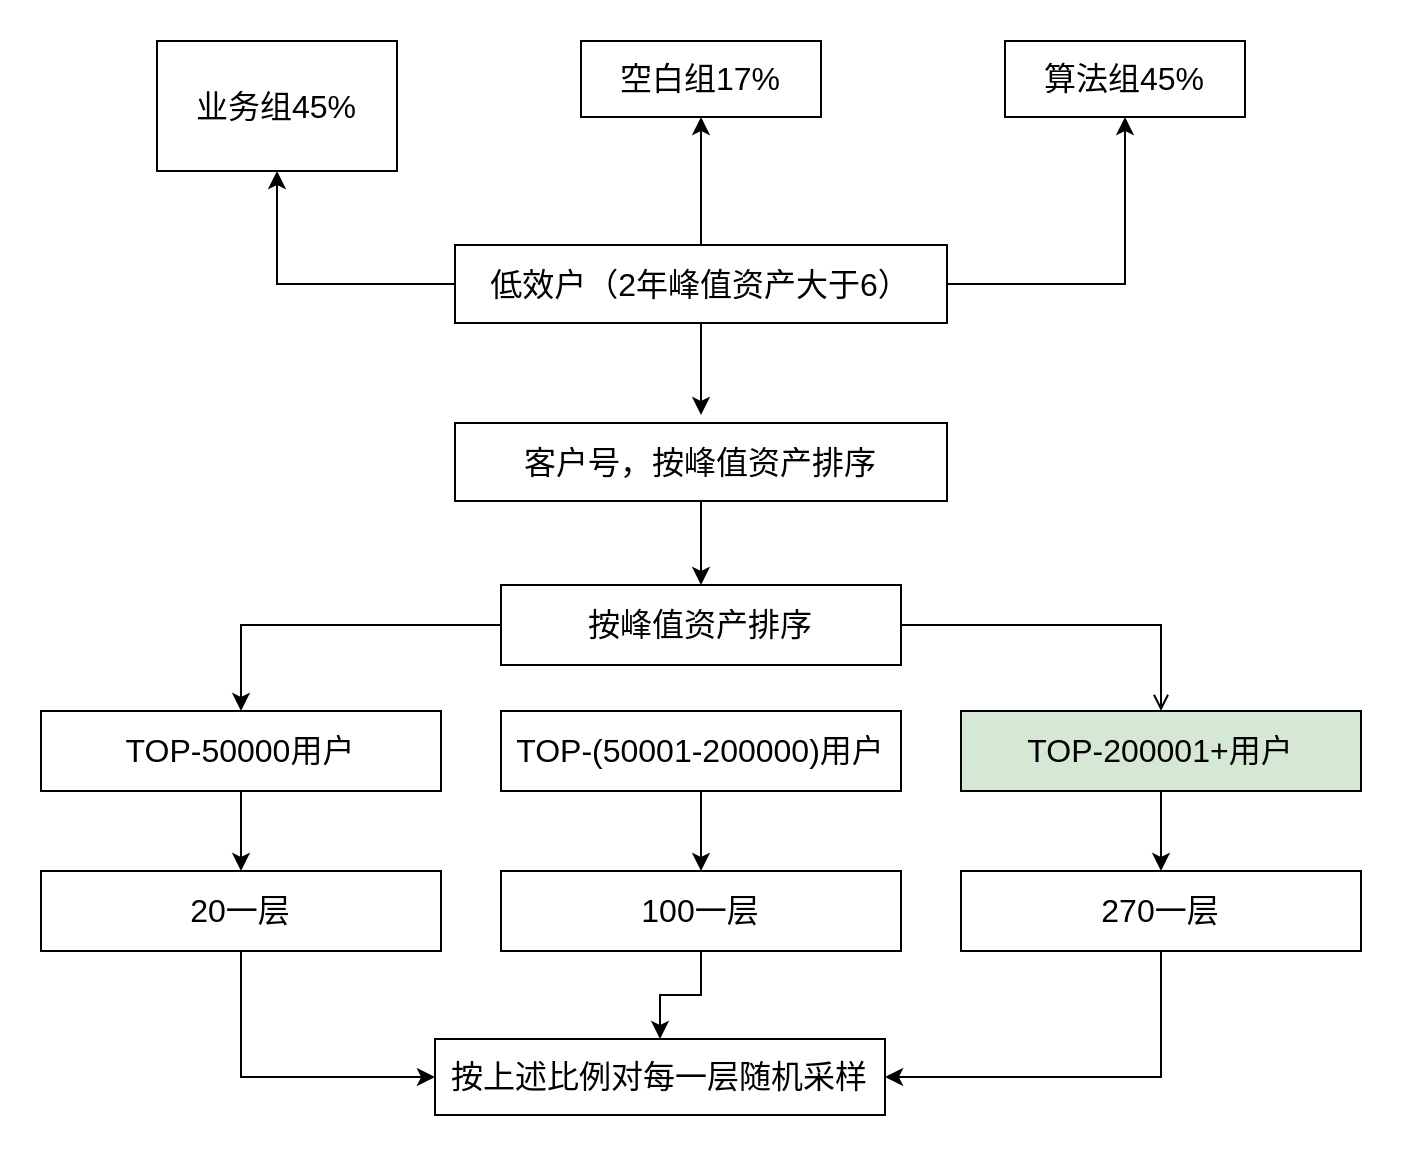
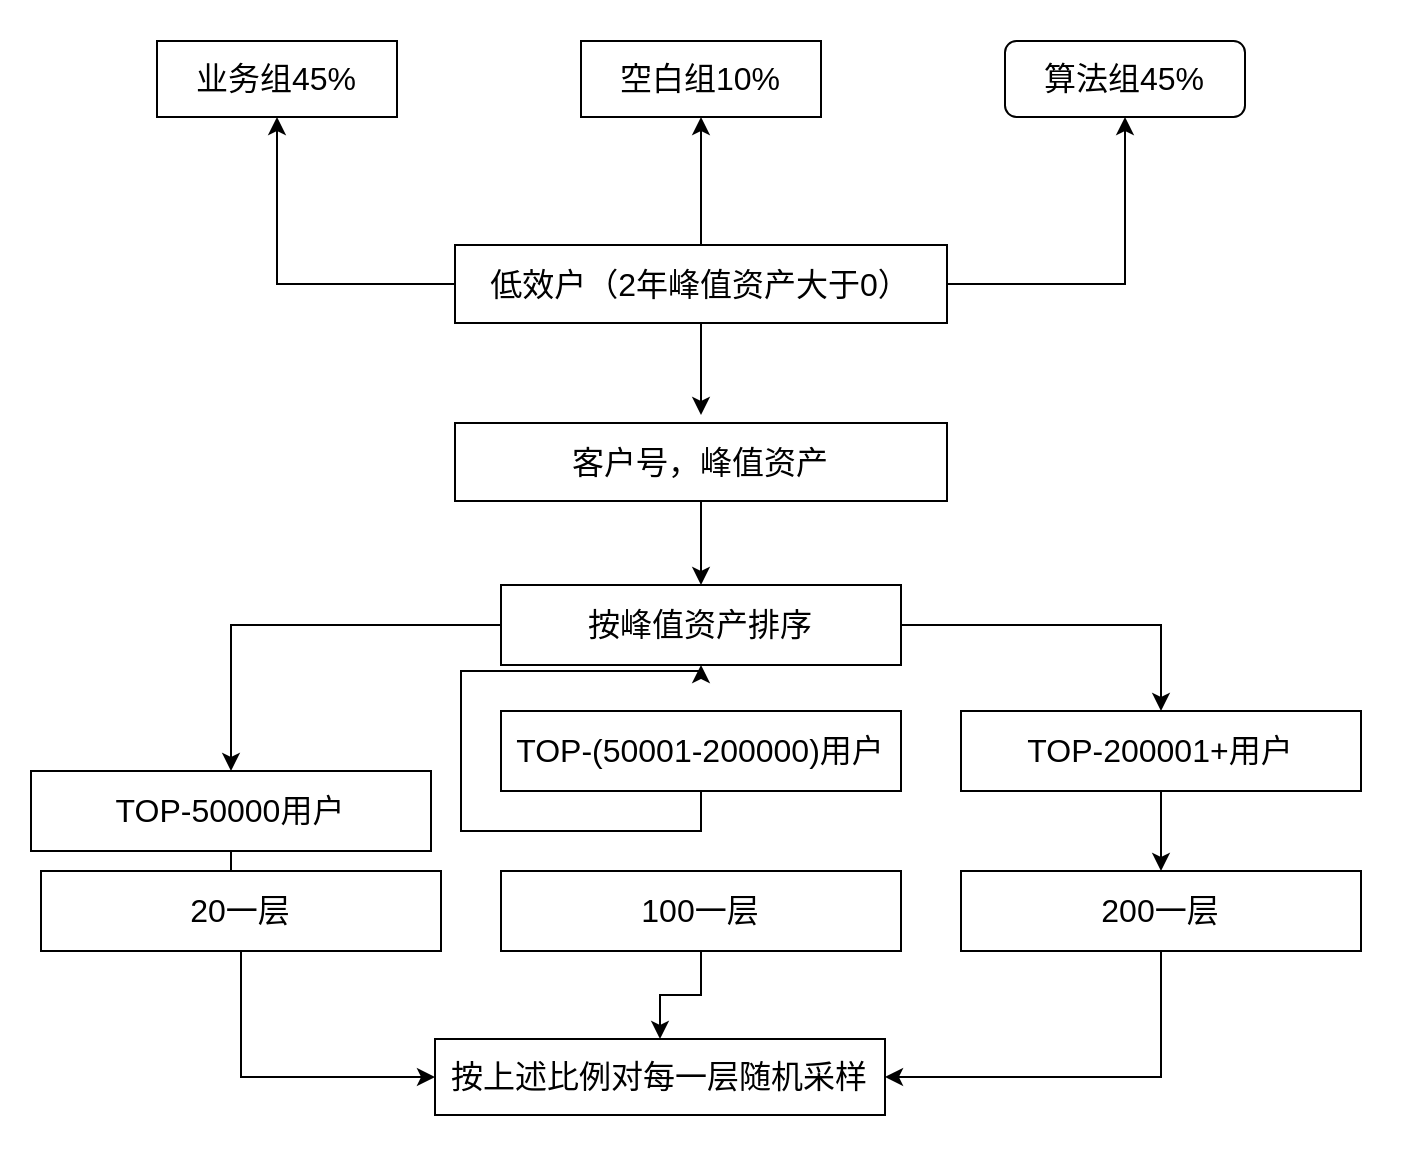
node "空白组17%": label "空白组17%" -> "空白组10%"
node "算法组45%": shape rectangle -> rounded rectangle
node "业务组45%": size 240x130 -> 240x76
node "低效户（2年峰值资产大于6）": label "低效户（2年峰值资产大于6）" -> "低效户（2年峰值资产大于0）"
node "客户号，按峰值资产排序": label "客户号，按峰值资产排序" -> "客户号，峰值资产"
edge "按峰值资产排序" -> "TOP-200001+用户": arrowhead open -> classic
node "TOP-50000用户": moved (241, 751) -> (231, 811)
node "TOP-200001+用户": fillcolor #d5e8d4 -> #ffffff
edge "TOP-(50001-200000)用户" -> "100一层": now "TOP-(50001-200000)用户" -> "按峰值资产排序"
node "270一层": label "270一层" -> "200一层"
